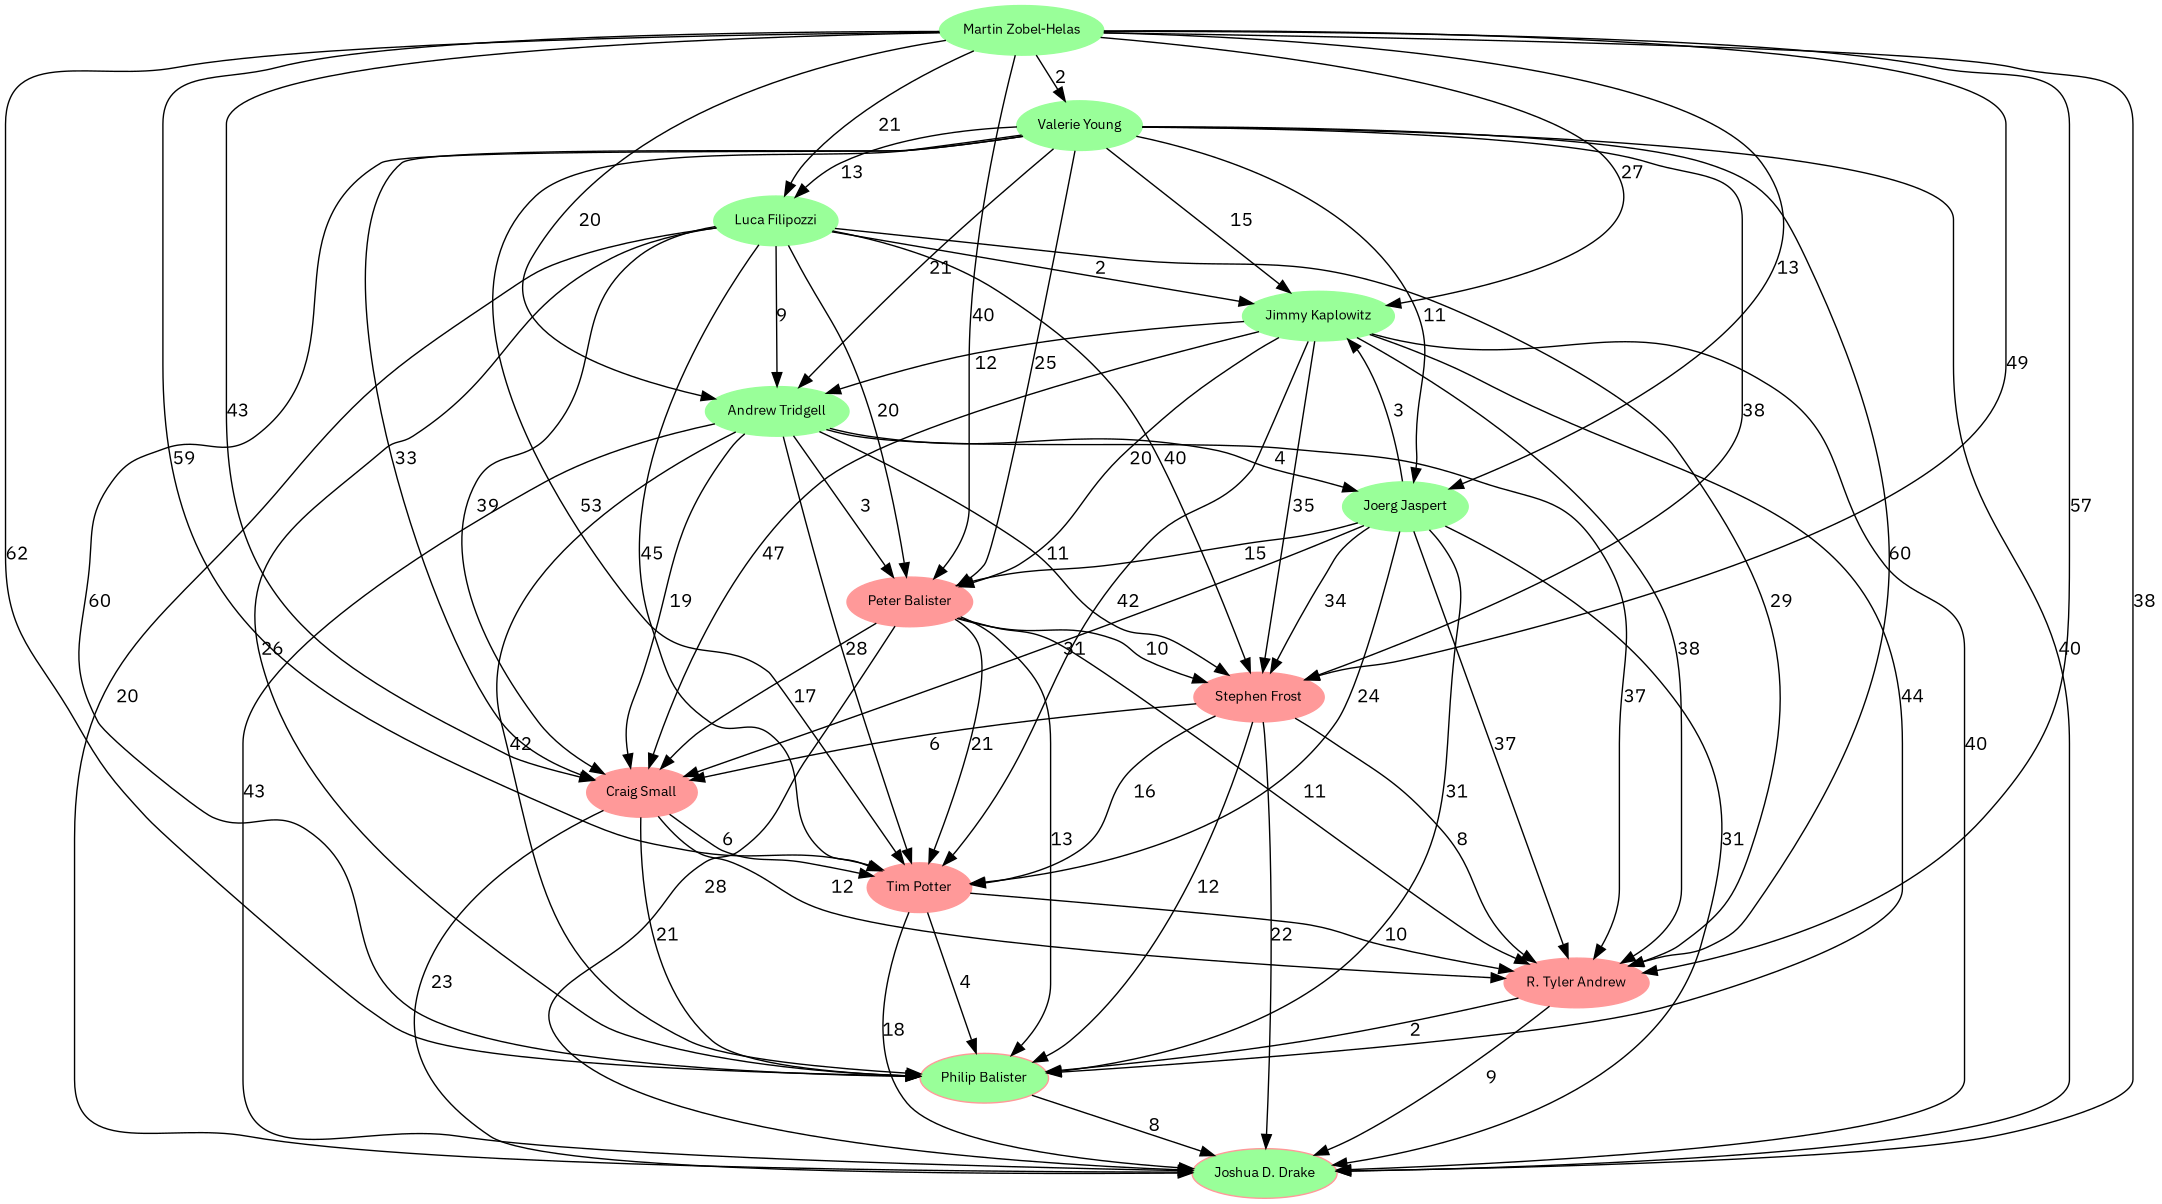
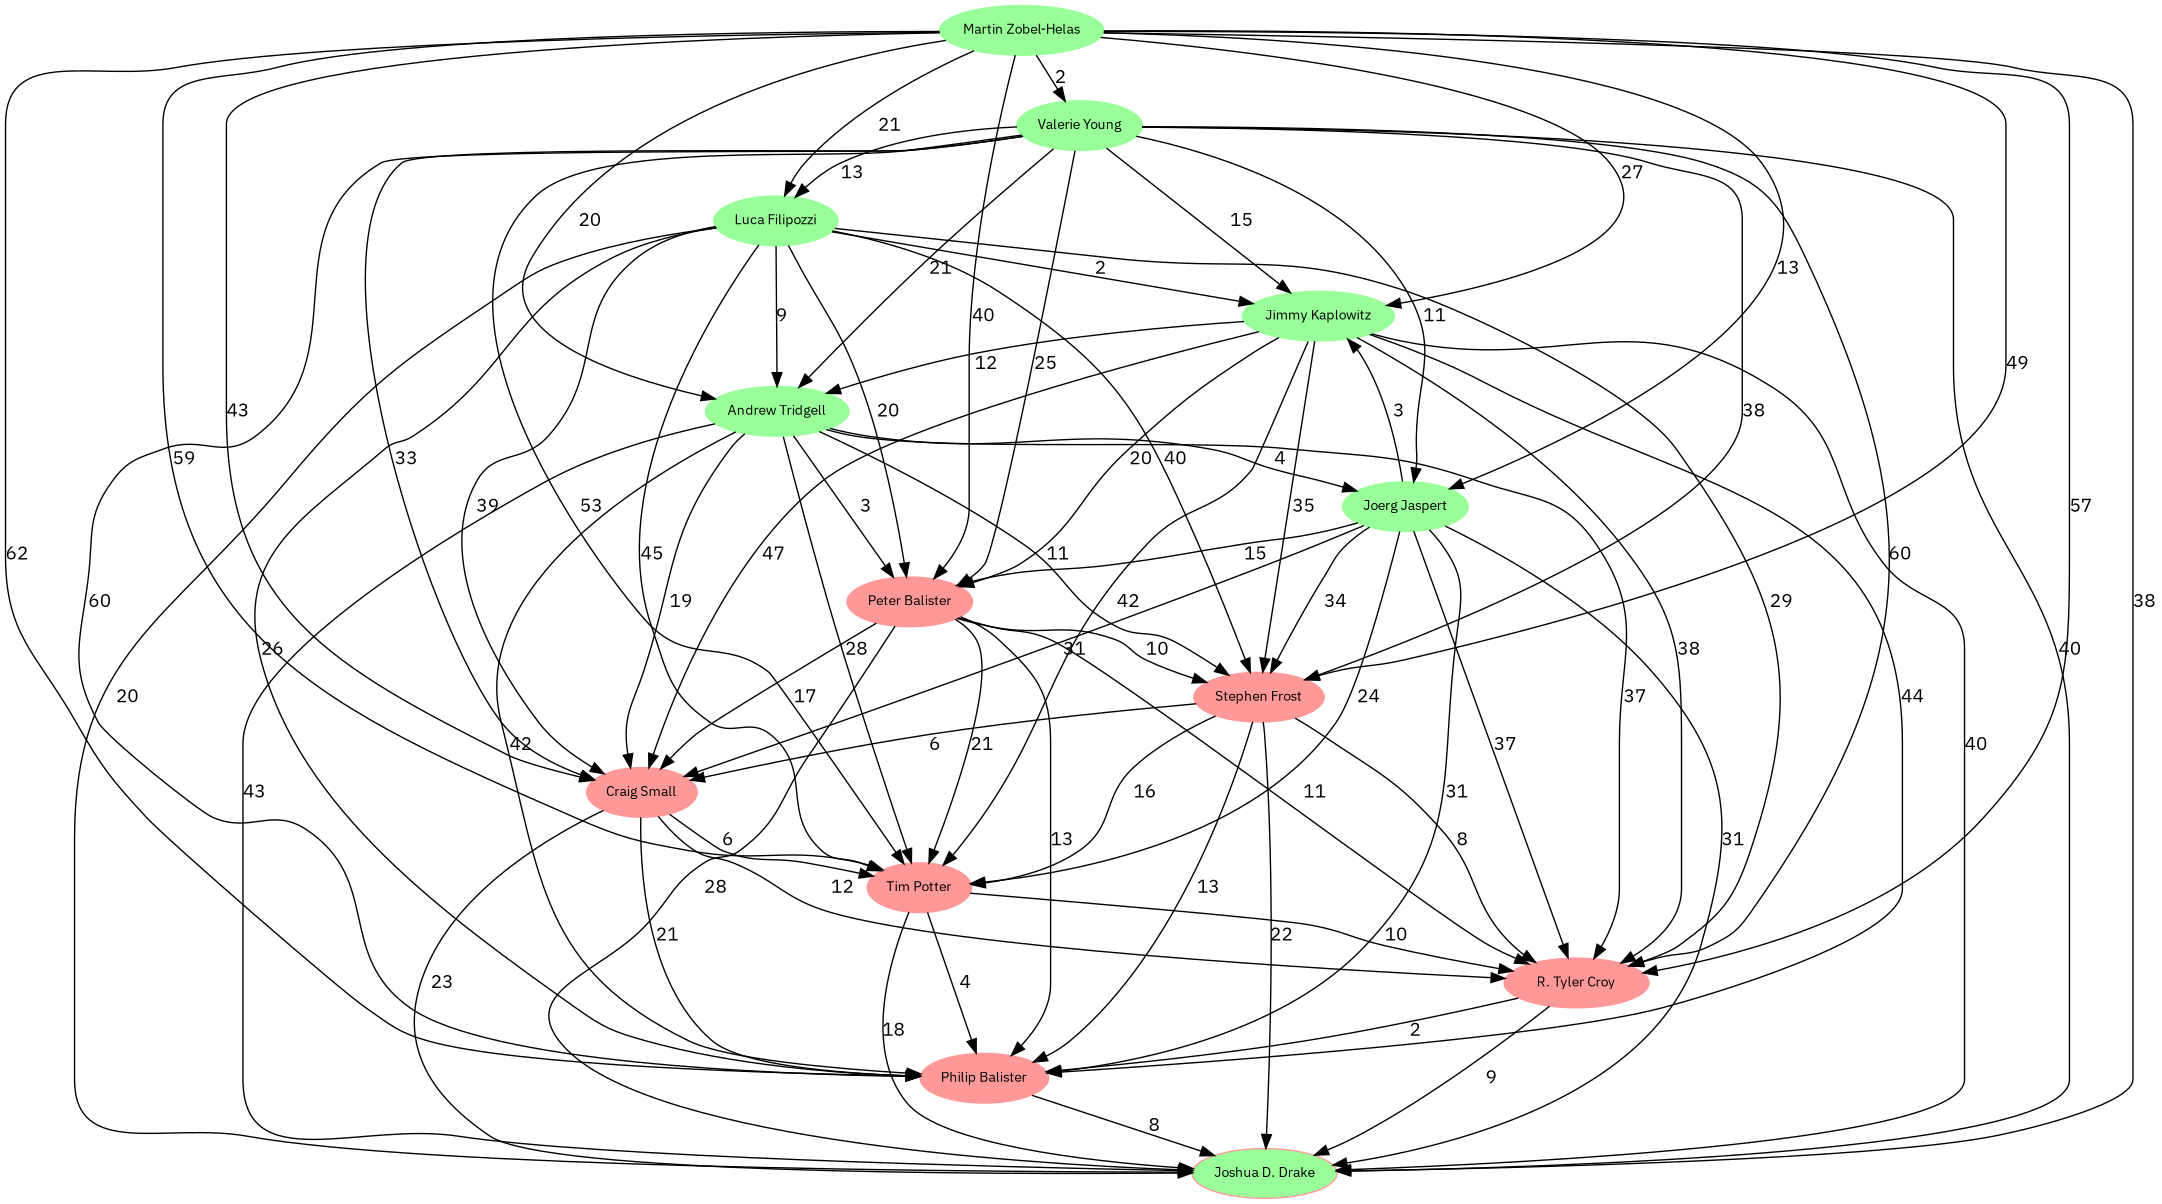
edge "Stephen Frost" -> "Philip Balister": label "12" -> "13"
node "R. Tyler Andrew": label "R. Tyler Andrew" -> "R. Tyler Croy"
node "Philip Balister": fillcolor #99ff99 -> #ff9999
